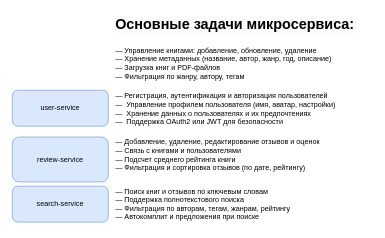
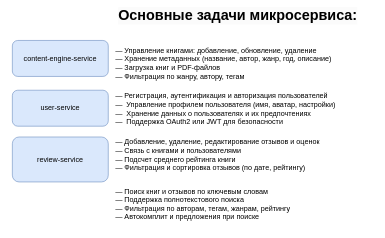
node "Основные задачи микросервиса:": moved (243, 24) -> (246, 15)
node "content-engine-service": added
node "search-service": removed
